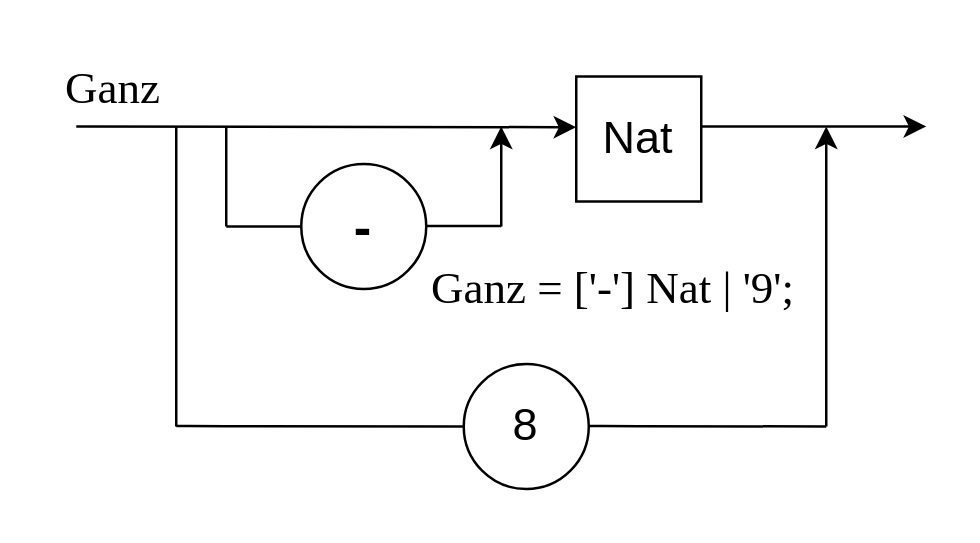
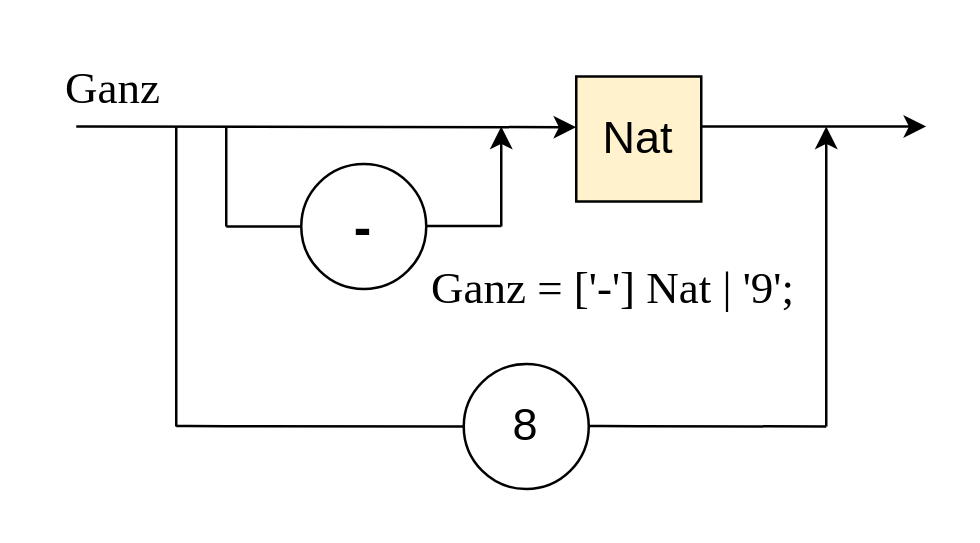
node "Nat": fillcolor #ffffff -> #fff2cc
